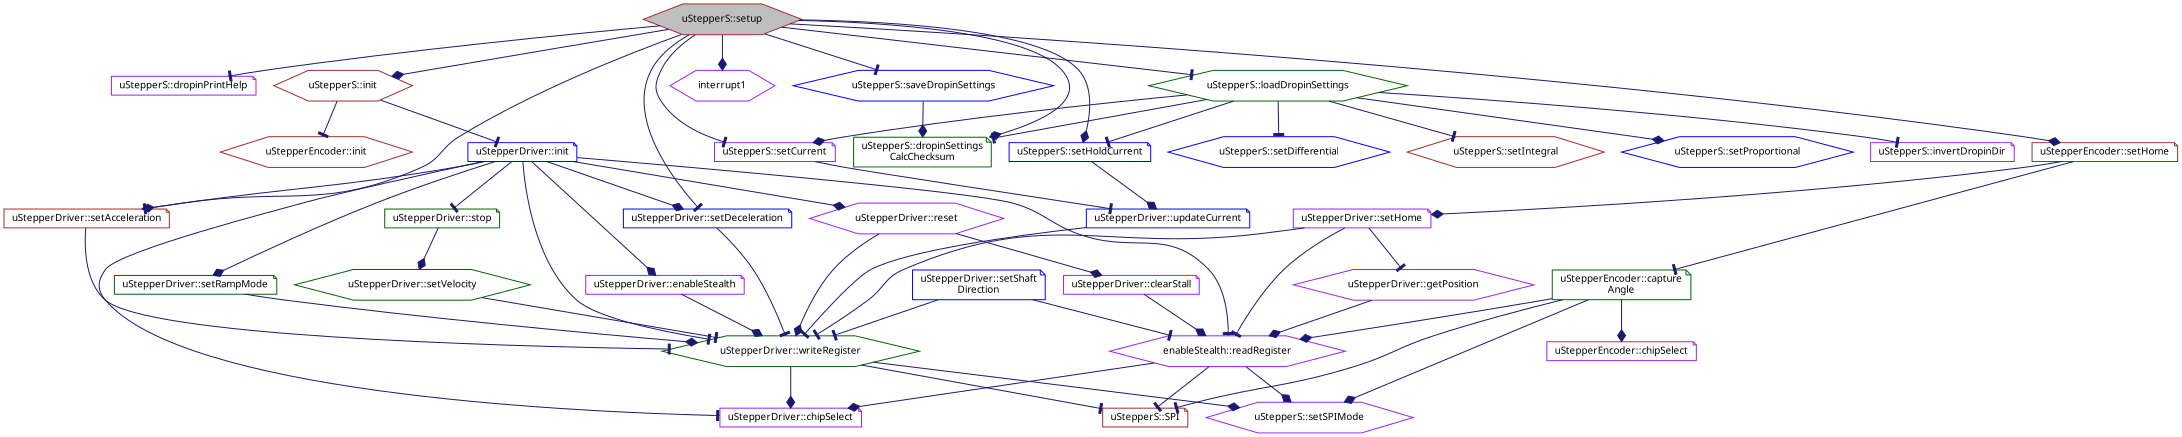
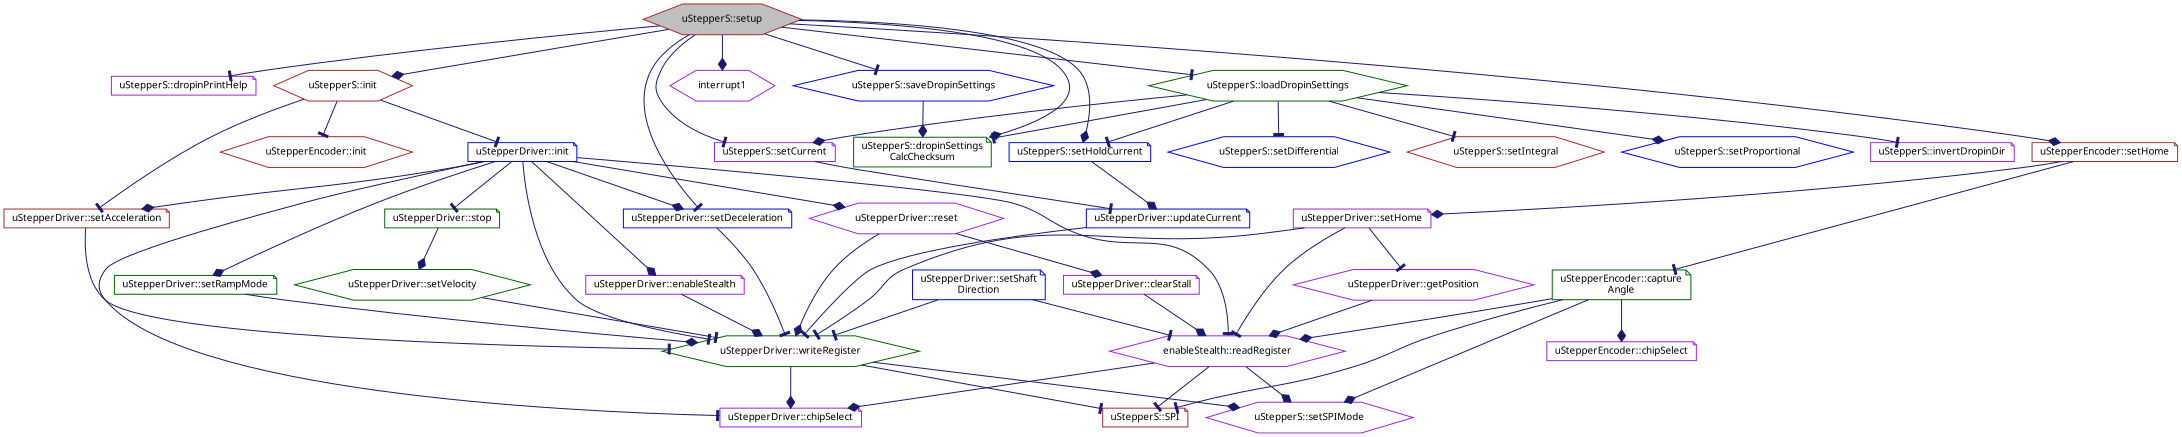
edge "uStepperS::setup" -> "uStepperDriver::setAcceleration": now "uStepperS::init" -> "uStepperDriver::setAcceleration"
